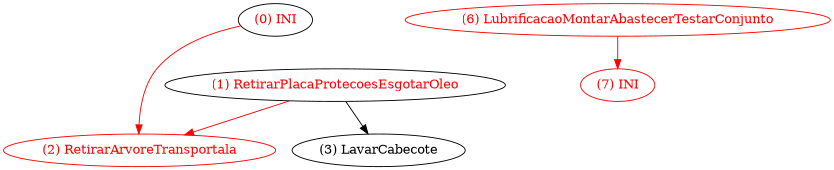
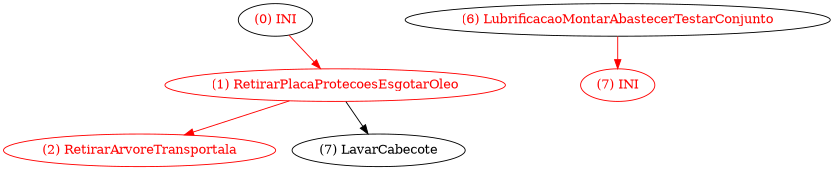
node "(6) LubrificacaoMontarAbastecerTestarConjunto": color #ff0000 -> black
edge "(0) INI" -> "(2) RetirarArvoreTransportala": now "(0) INI" -> "(1) RetirarPlacaProtecoesEsgotarOleo"
node "(1) RetirarPlacaProtecoesEsgotarOleo": color black -> #ff0000
node "(3) LavarCabecote": label "(3) LavarCabecote" -> "(7) LavarCabecote"
